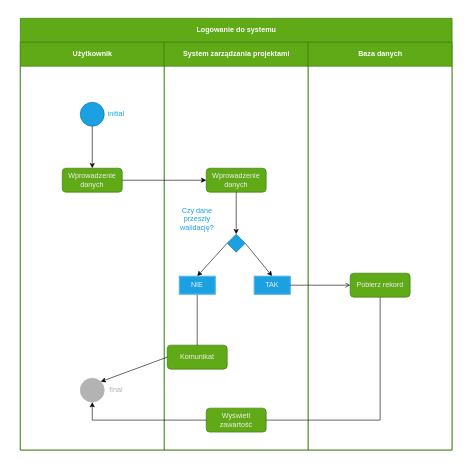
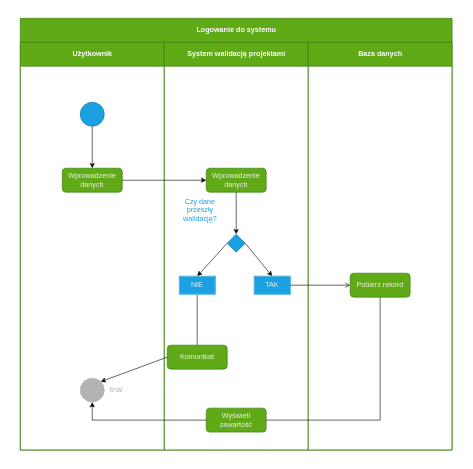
node "System zarządzania projektami": label "System zarządzania projektami" -> "System walidację projektami"
node "initial": removed
node "Czy dane przeszły walidację?": moved (197, 219) -> (200, 210)
